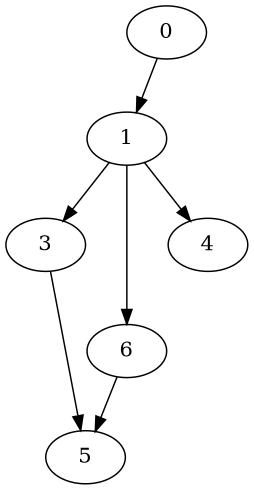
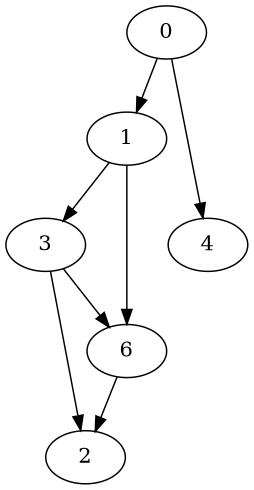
edge "1" -> "4": now "0" -> "4"
edge "3" -> "6": added
node "5": label "5" -> "2"
